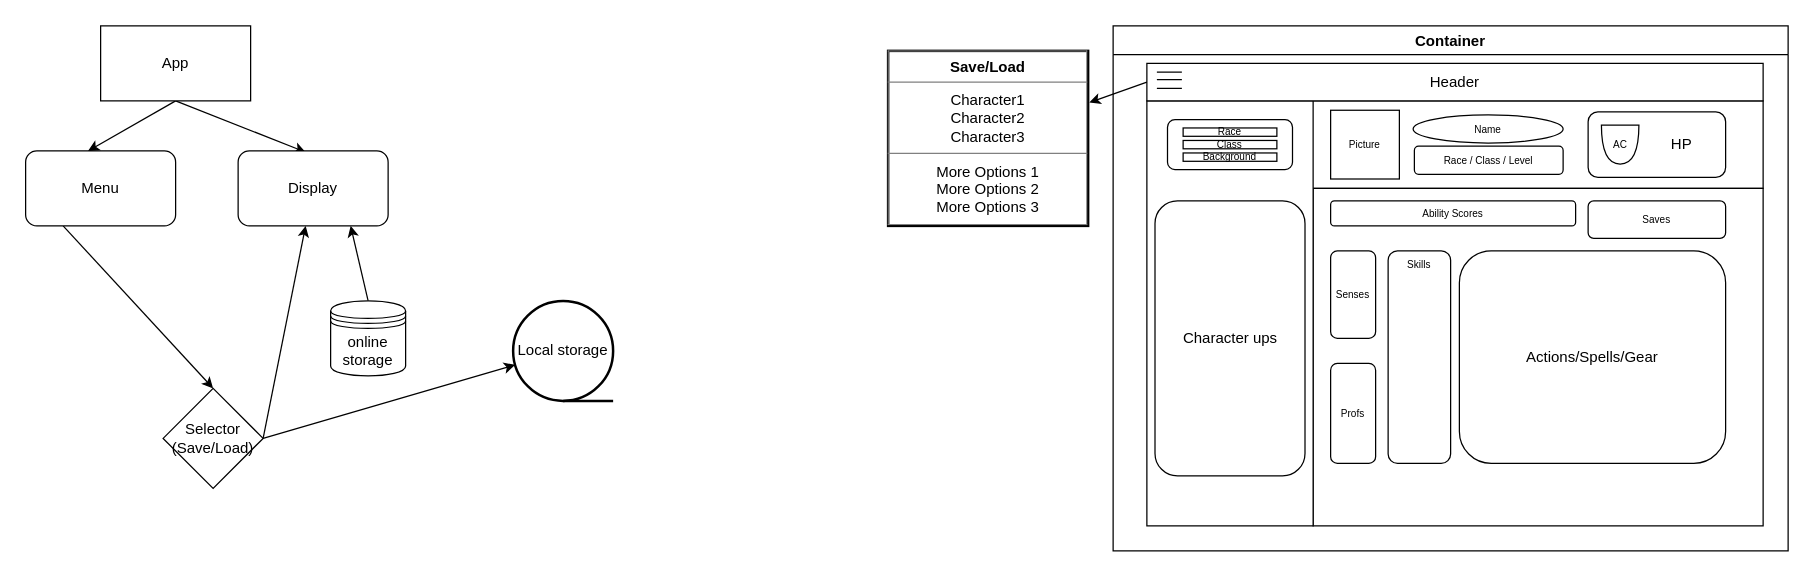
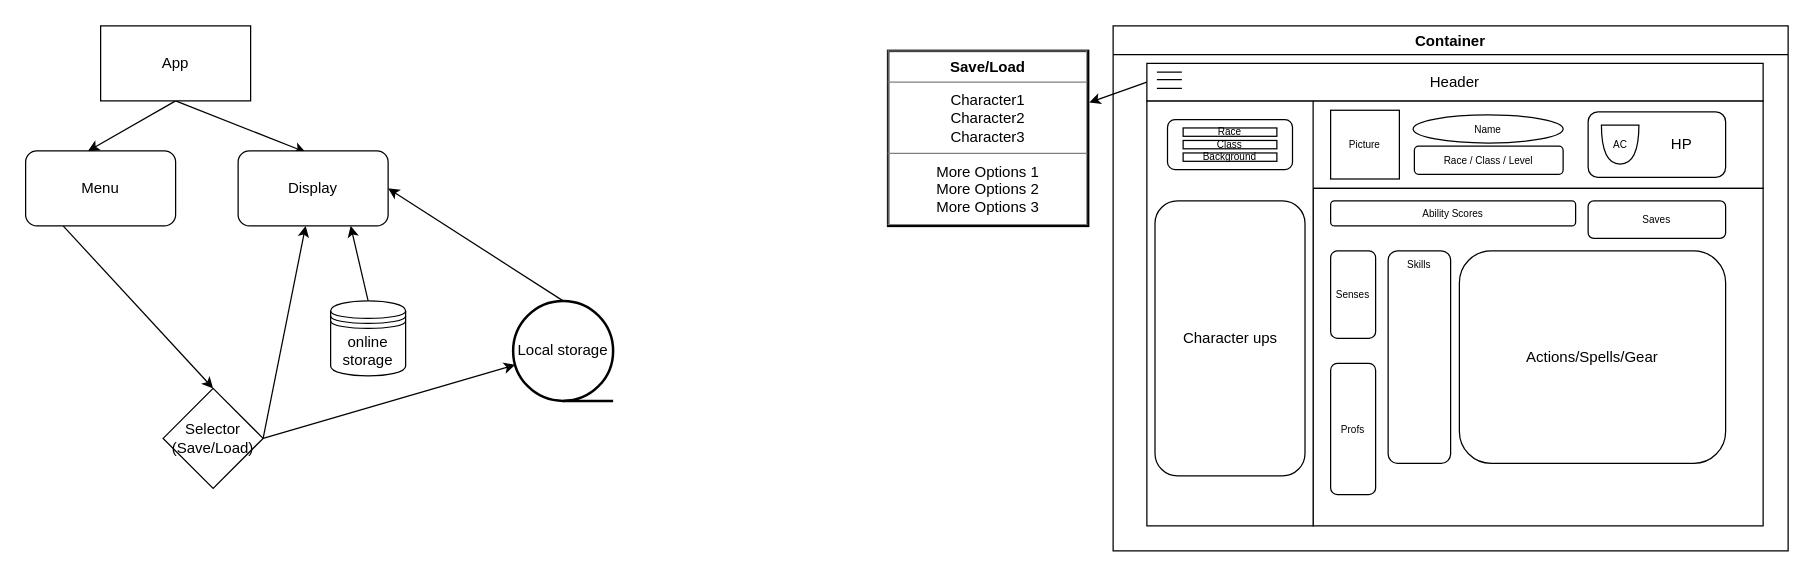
edge "Local storage" -> "Display": added
node "Profs": size 45x100 -> 45x131
